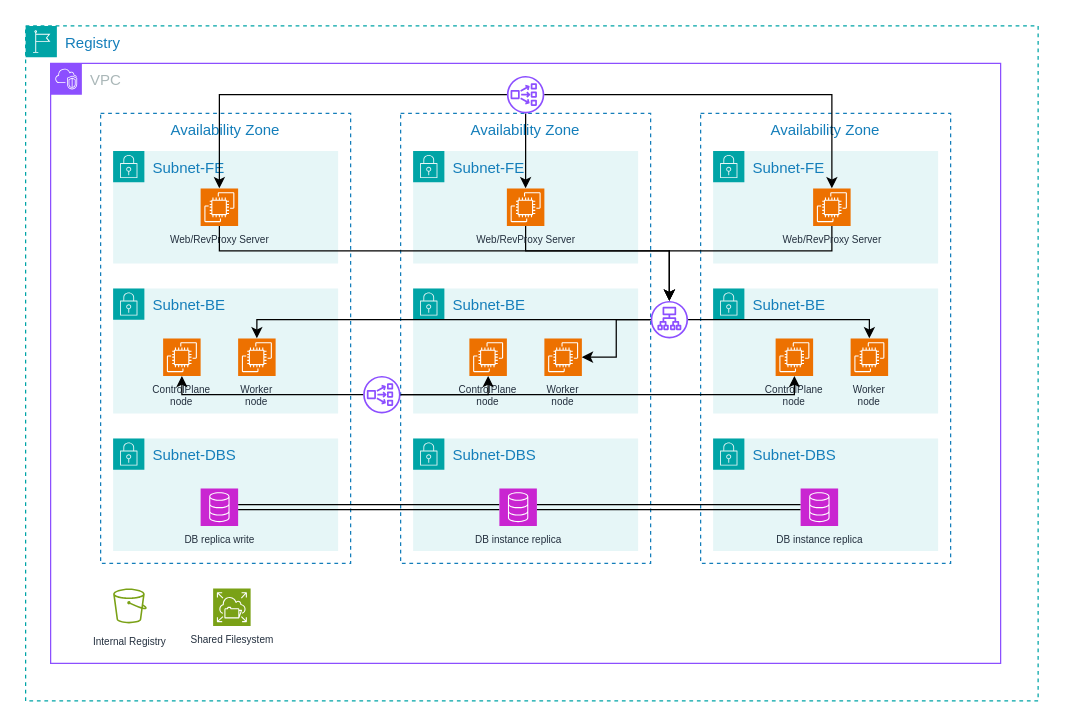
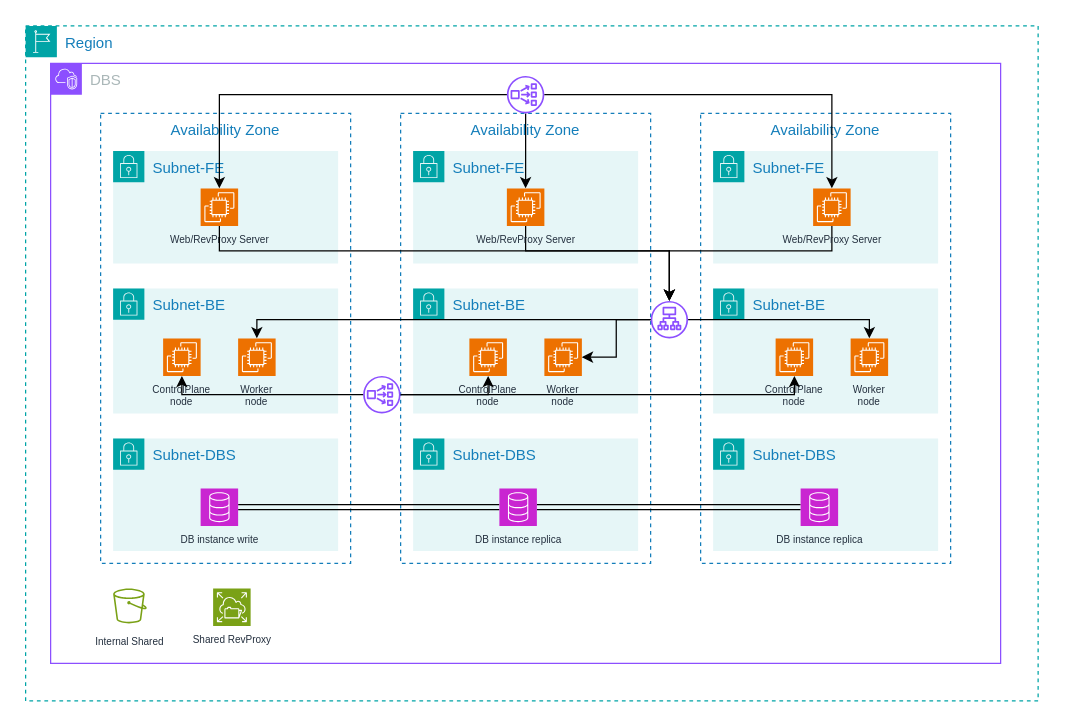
node "Registry": label "Registry" -> "Region"
node "VPC": label "VPC" -> "DBS"
node "DB replica write": label "DB replica write" -> "DB instance write"
node "Shared Filesystem": label "Shared Filesystem" -> "Shared RevProxy"
node "Internal Registry": label "Internal Registry" -> "Internal Shared"
